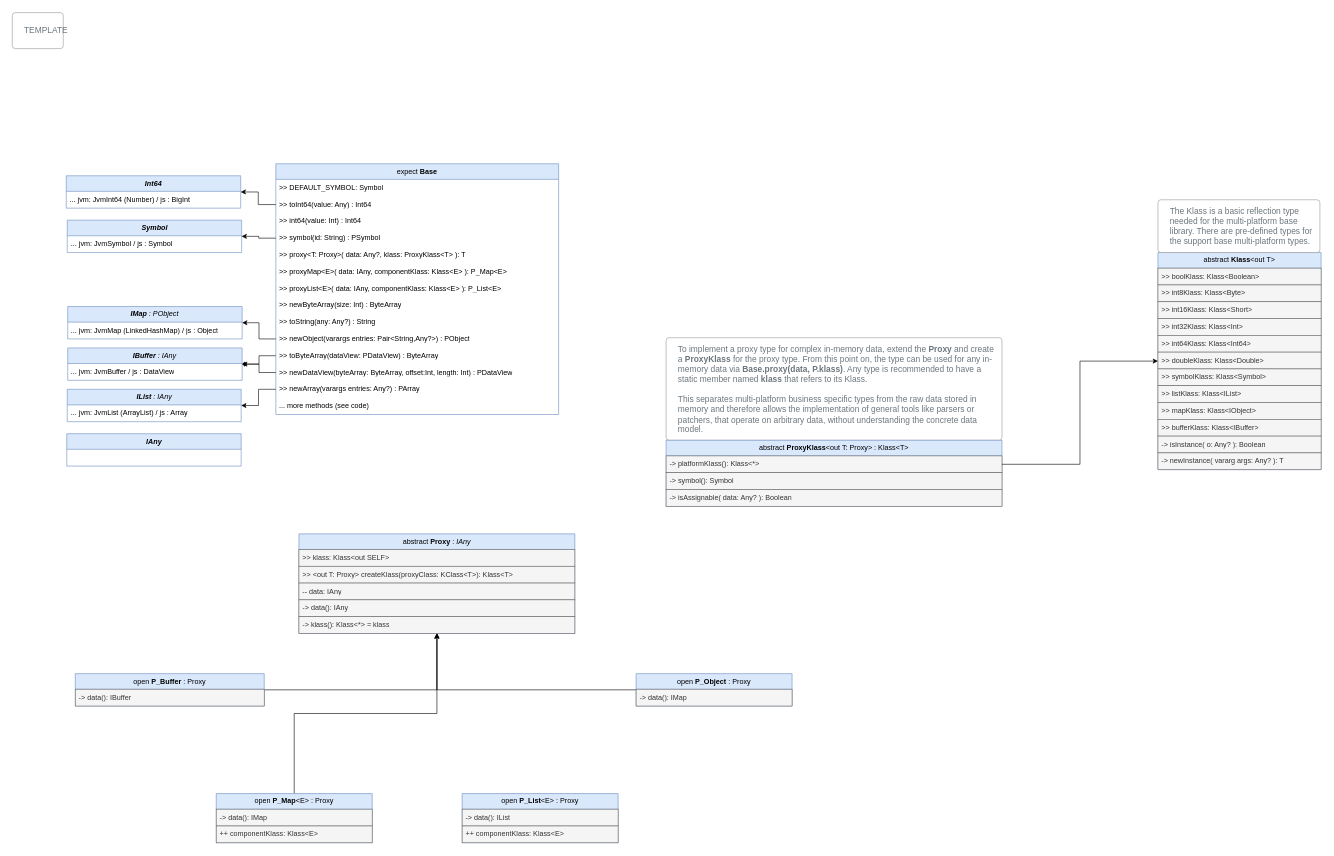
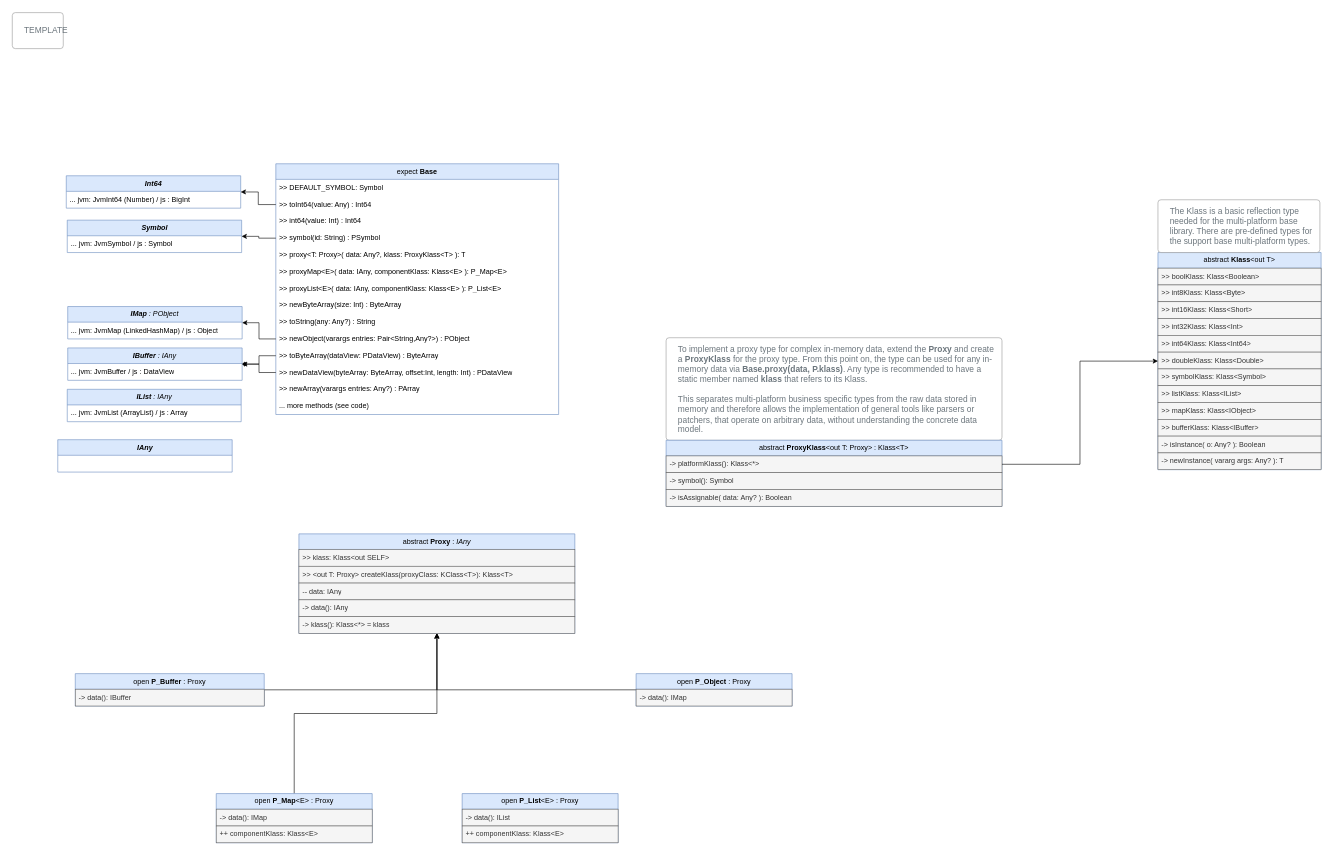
edge ">> newArray(varargs entries: Any?) : PArray" -> "IList : IAny": removed
node "IAny": moved (154, 450) -> (145, 456)
